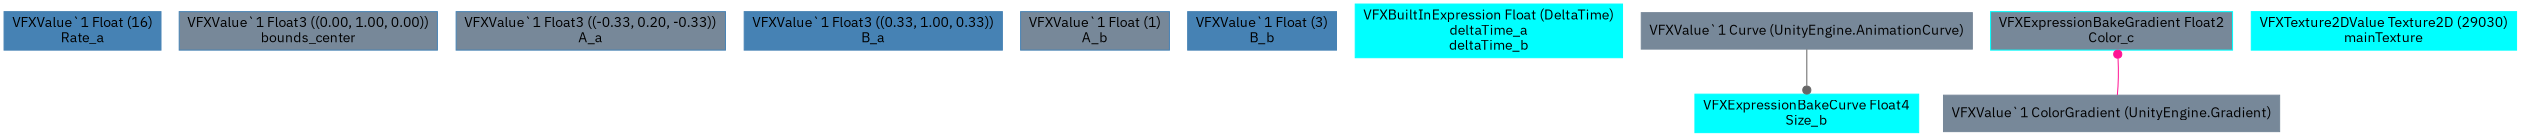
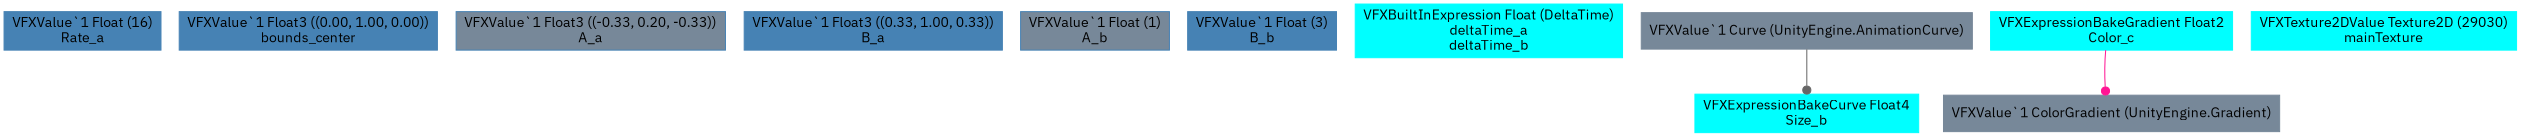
node "VFXValue`1 Float3 ((0.00, 1.00, 0.00)) bounds_center": fillcolor lightslategray -> steelblue
node "VFXExpressionBakeGradient Float2 Color_c": fillcolor lightslategray -> cyan
edge "VFXValue`1 ColorGradient (UnityEngine.Gradient)" -> "VFXExpressionBakeGradient Float2 Color_c": reversed
